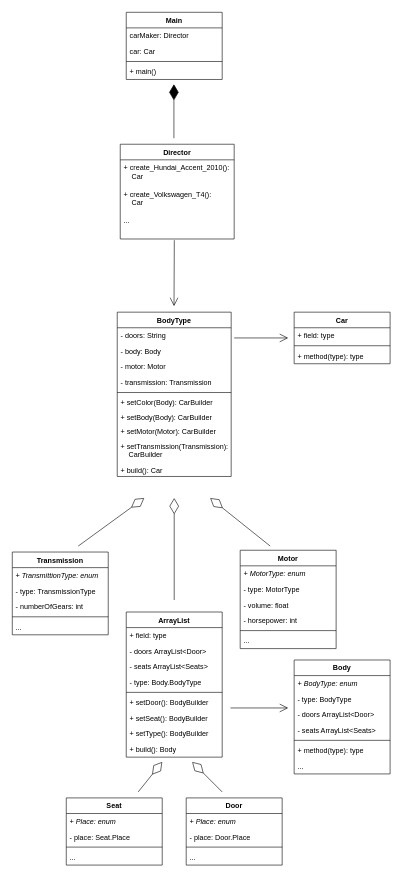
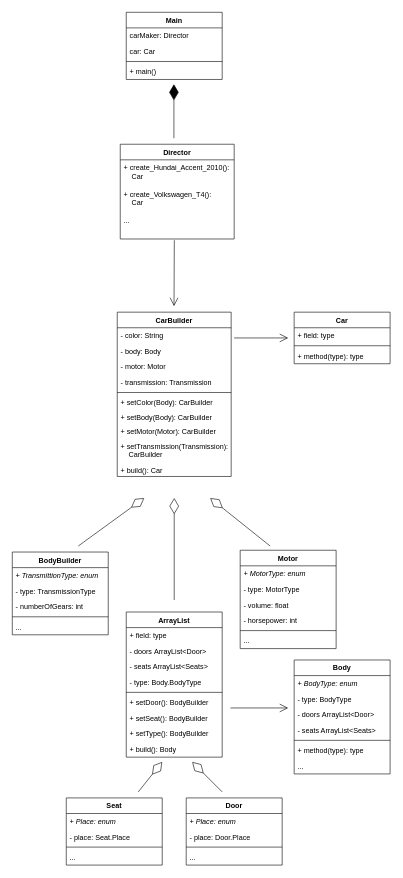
node "BodyType": label "BodyType" -> "CarBuilder"
node "- doors: String": label "- doors: String" -> "- color: String"
node "Transmission": label "Transmission" -> "BodyBuilder"
